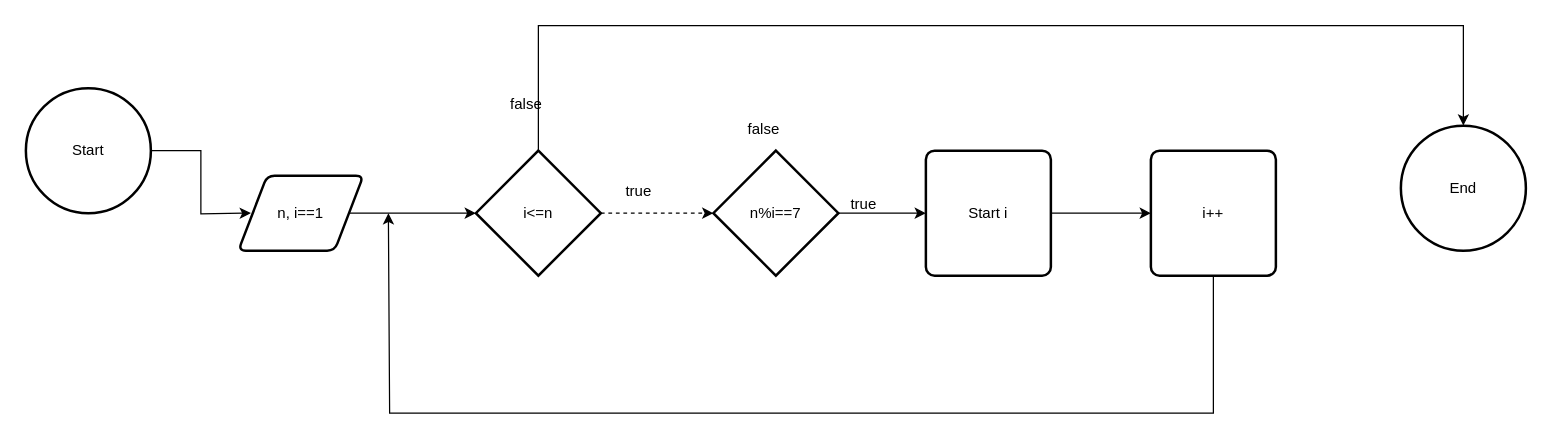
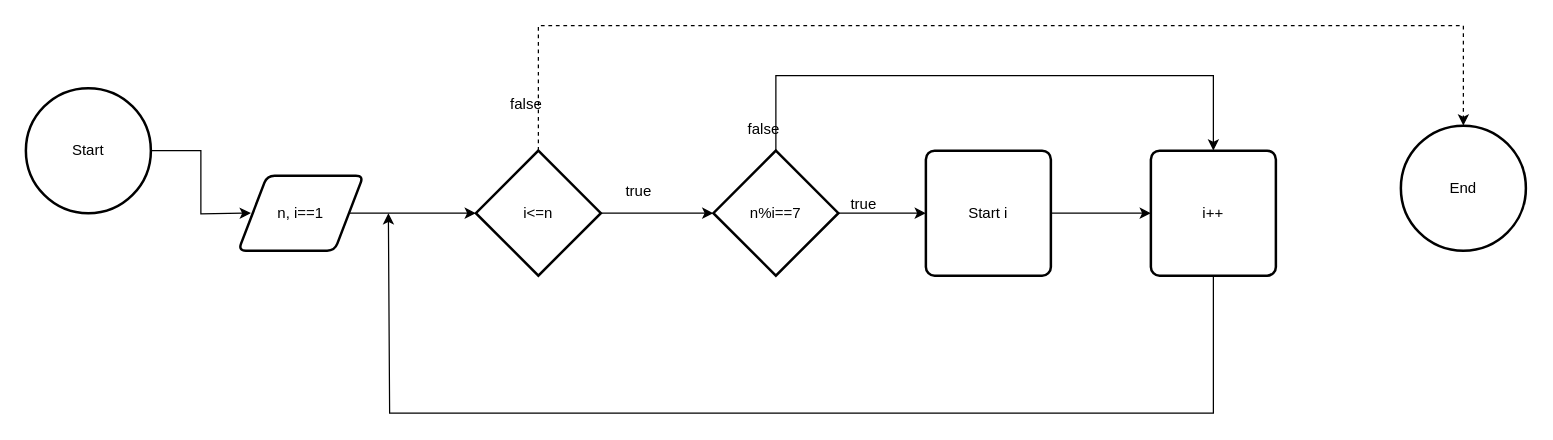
edge "i<=n" -> "End": style solid -> dashed
edge "n%i==7" -> "i++": added
edge "i<=n" -> "n%i==7": style dashed -> solid
